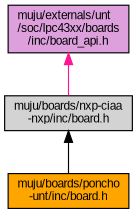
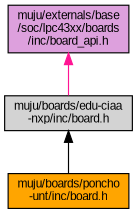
node "muju/externals/unt /soc/lpc43xx/boards /inc/board_api.h": label "muju/externals/unt /soc/lpc43xx/boards /inc/board_api.h" -> "muju/externals/base /soc/lpc43xx/boards /inc/board_api.h"
node "muju/boards/nxp-ciaa -nxp/inc/board.h": label "muju/boards/nxp-ciaa -nxp/inc/board.h" -> "muju/boards/edu-ciaa -nxp/inc/board.h"
